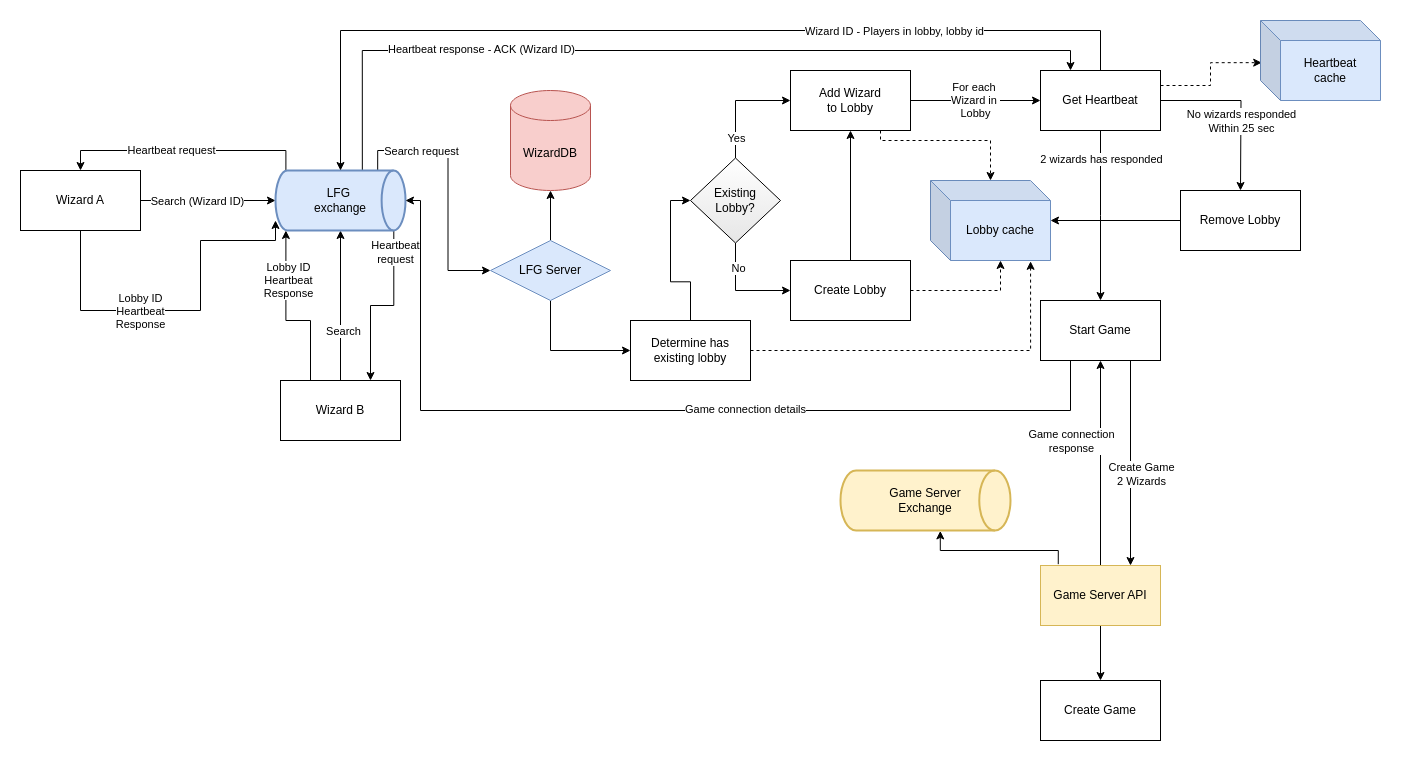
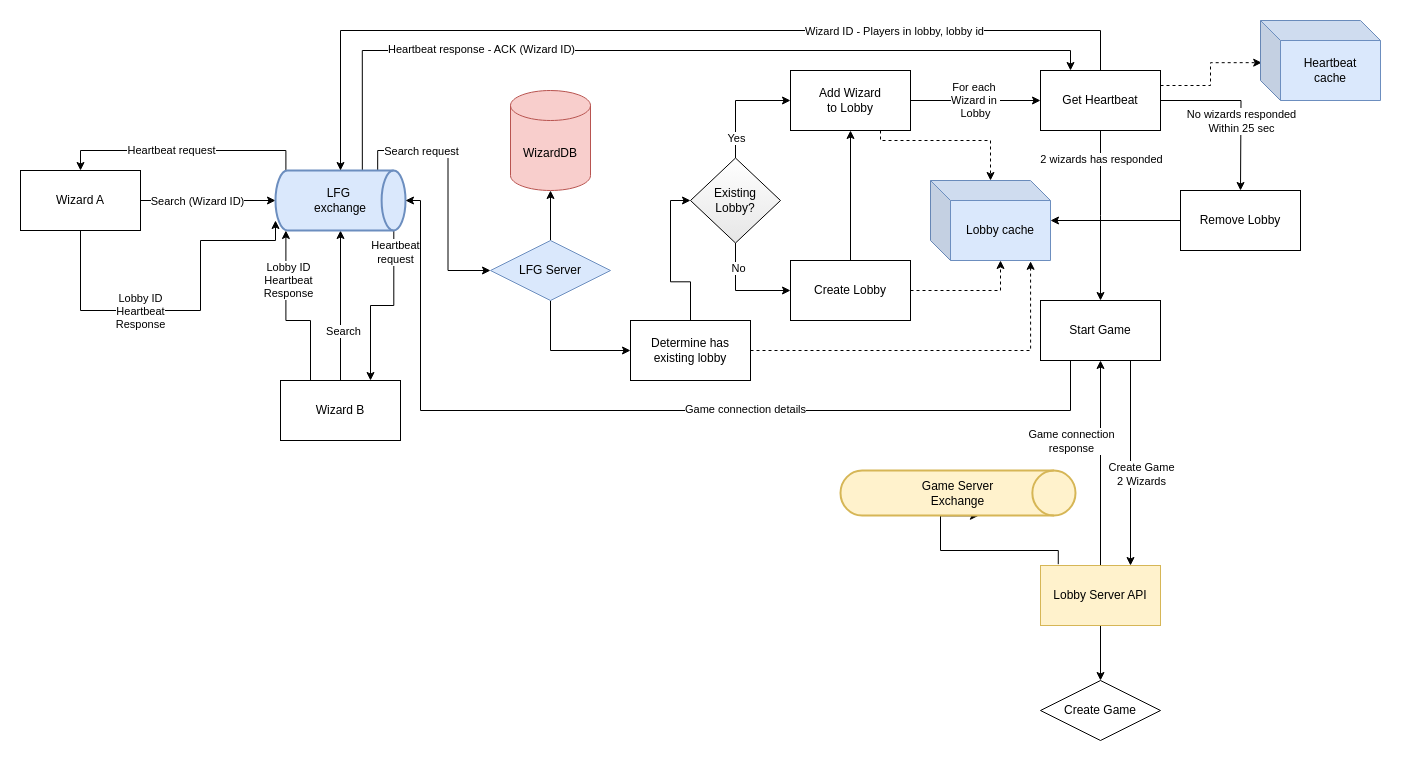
node "Game Server Exchange": size 170x60 -> 235x45
node "Game Server API": label "Game Server API" -> "Lobby Server API"
node "Create Game": shape rectangle -> diamond
